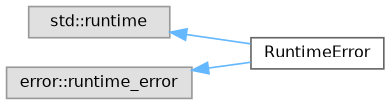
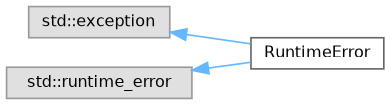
node "std::runtime": label "std::runtime" -> "std::exception"
node "error::runtime_error": label "error::runtime_error" -> "std::runtime_error"
